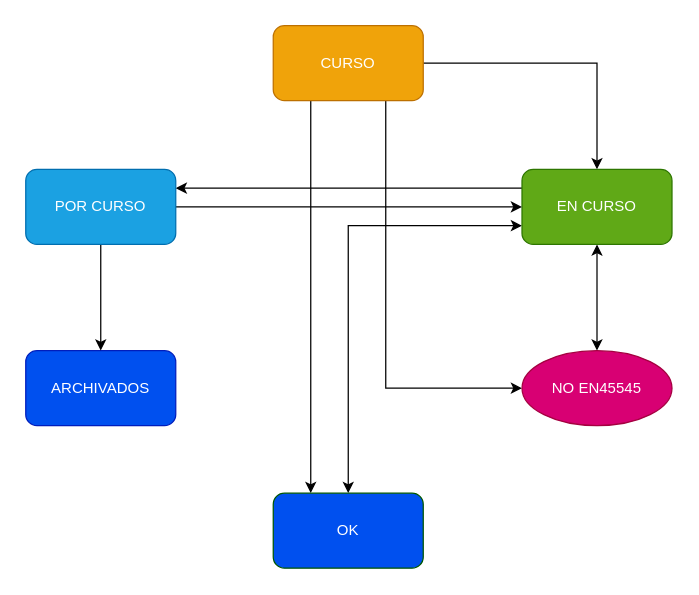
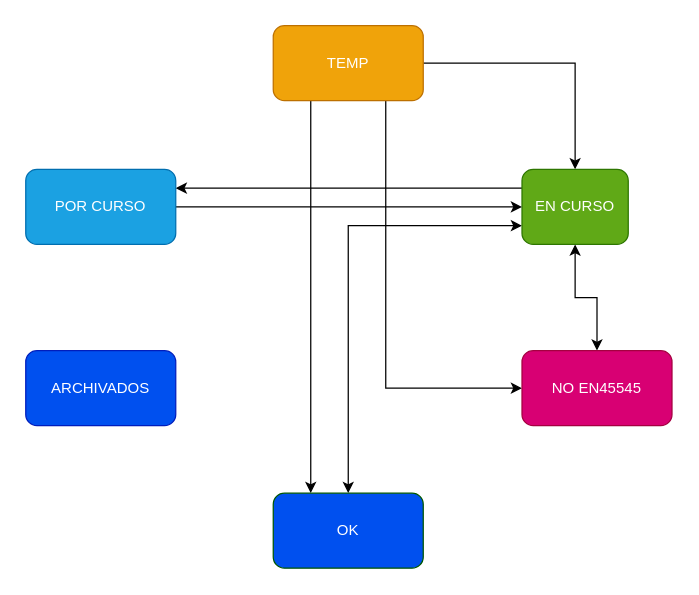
node "CURSO": label "CURSO" -> "TEMP"
node "EN CURSO": size 150x75 -> 106x75
edge "POR CURSO" -> "ARCHIVADOS": removed
node "NO EN45545": shape ellipse -> rounded rectangle
